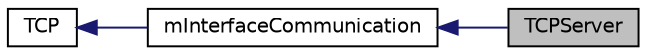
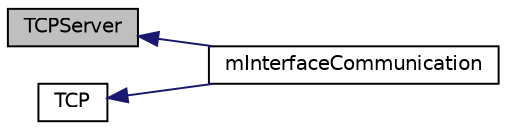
edge "TCPServer" -> "mInterfaceCommunication": reversed
